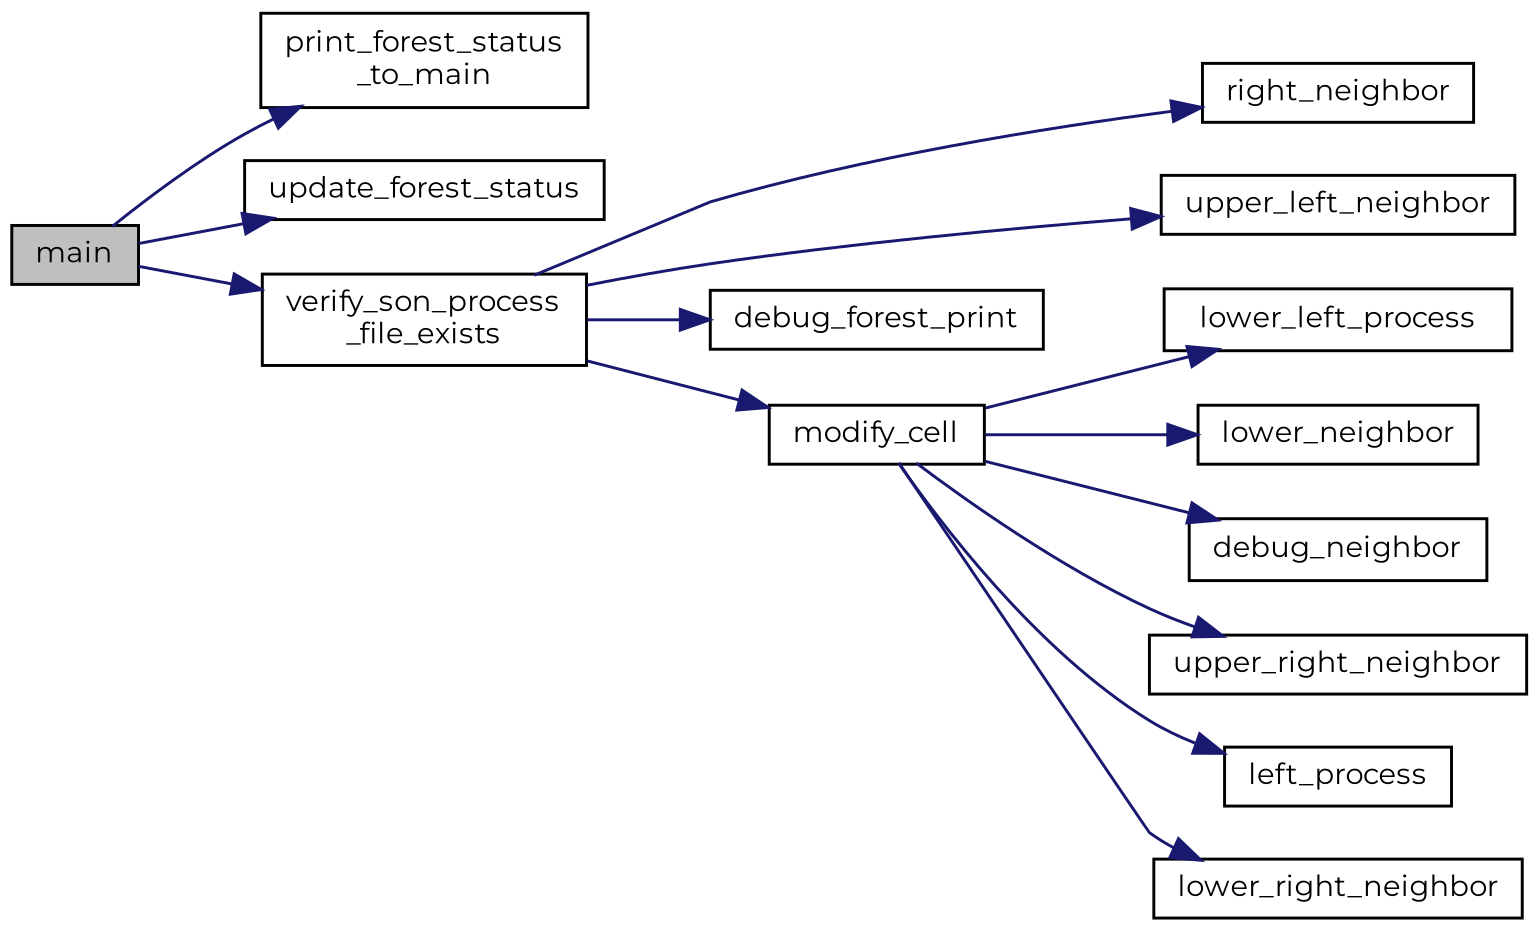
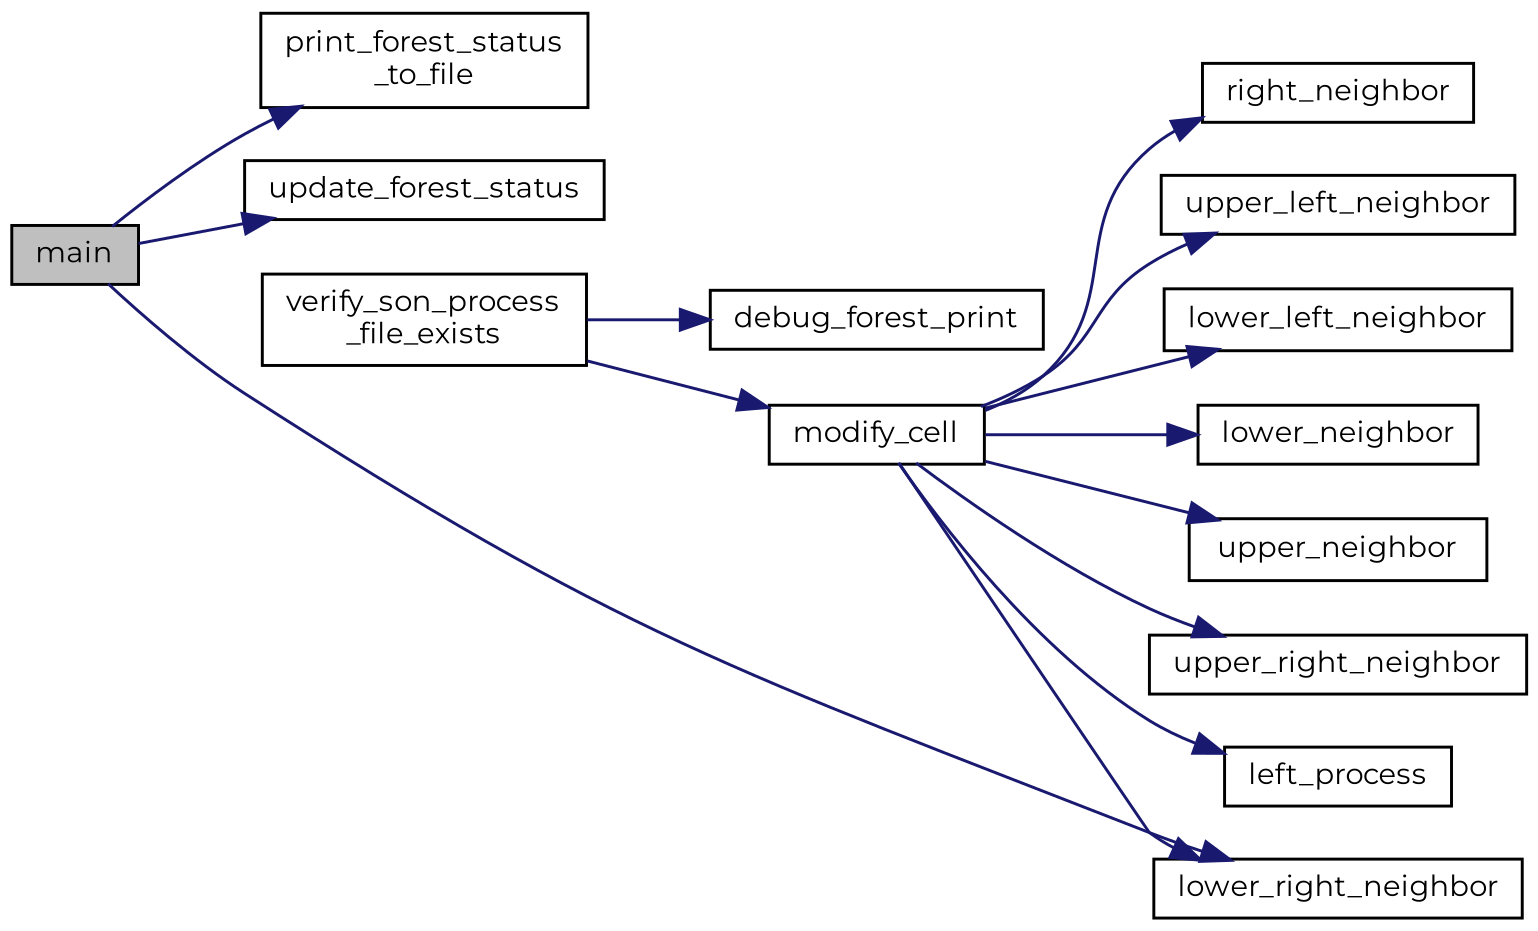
node "print_forest_status _to_main": label "print_forest_status _to_main" -> "print_forest_status _to_file"
edge "verify_son_process _file_exists" -> "right_neighbor": now "modify_cell" -> "right_neighbor"
edge "verify_son_process _file_exists" -> "upper_left_neighbor": now "modify_cell" -> "upper_left_neighbor"
edge "main" -> "verify_son_process _file_exists": now "main" -> "lower_right_neighbor"
node "lower_left_process": label "lower_left_process" -> "lower_left_neighbor"
node "debug_neighbor": label "debug_neighbor" -> "upper_neighbor"
